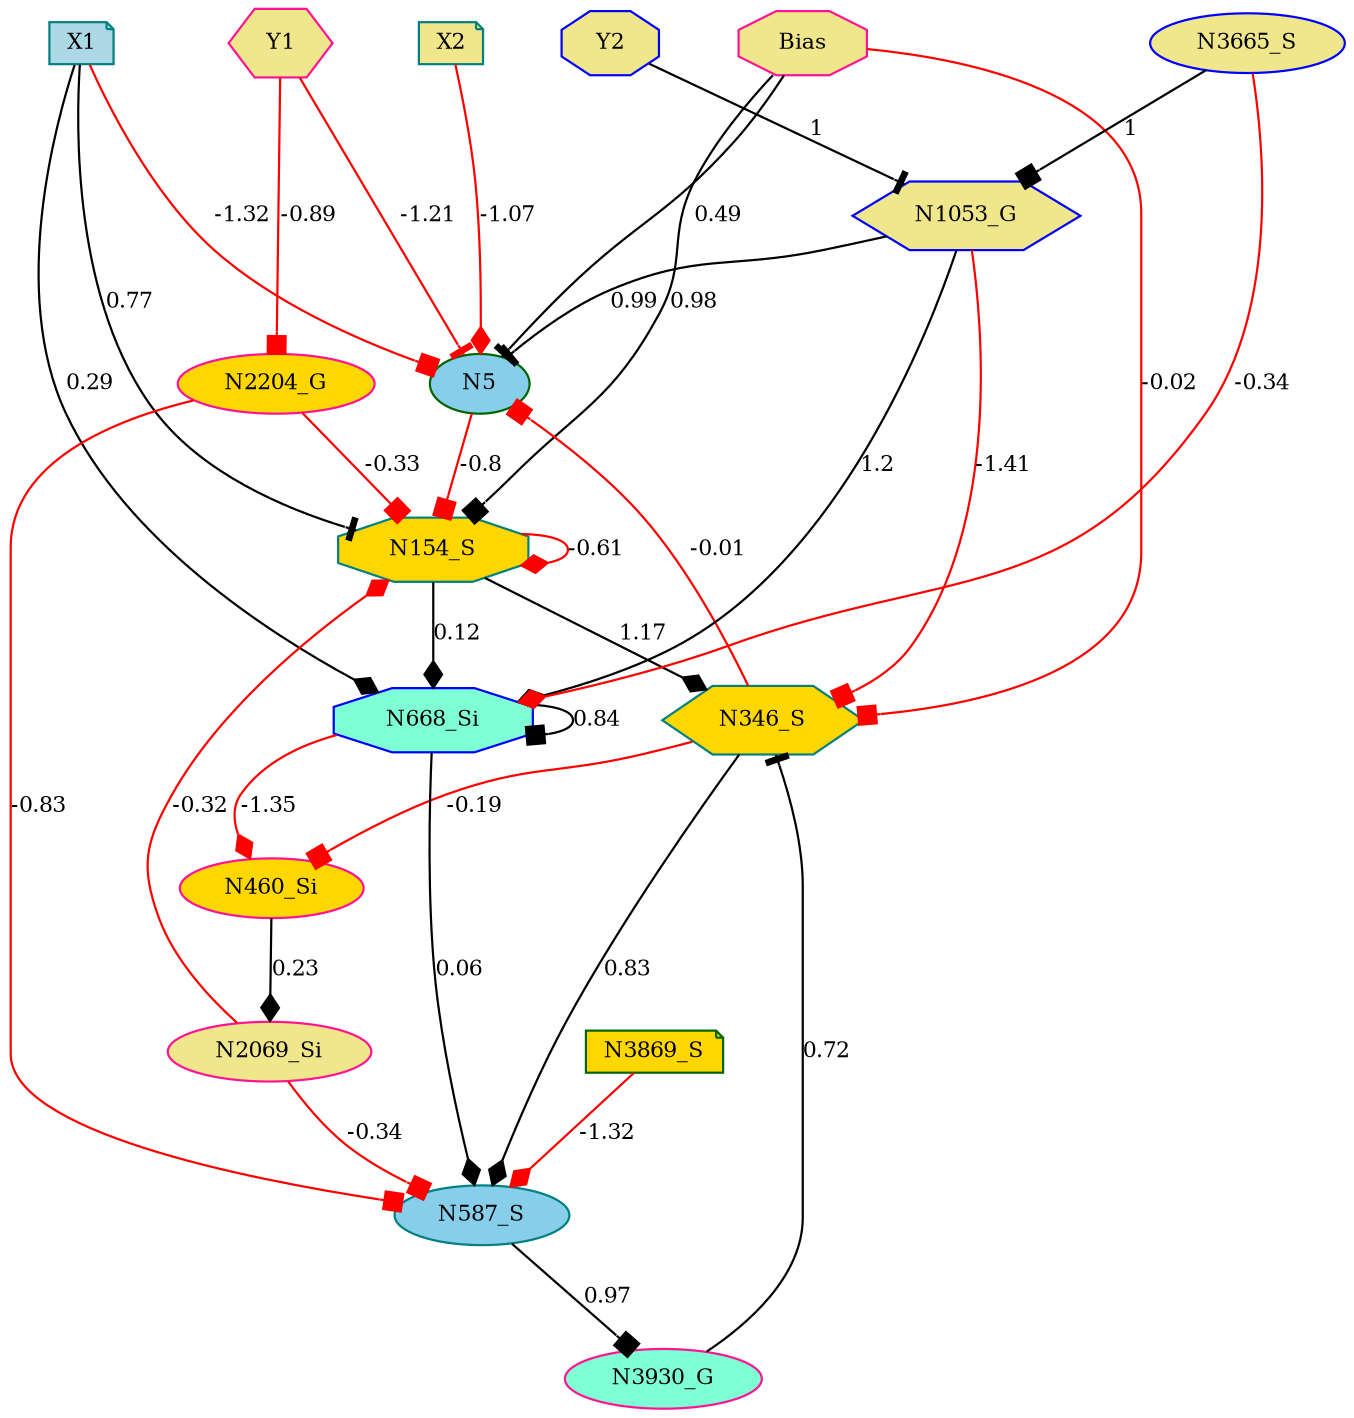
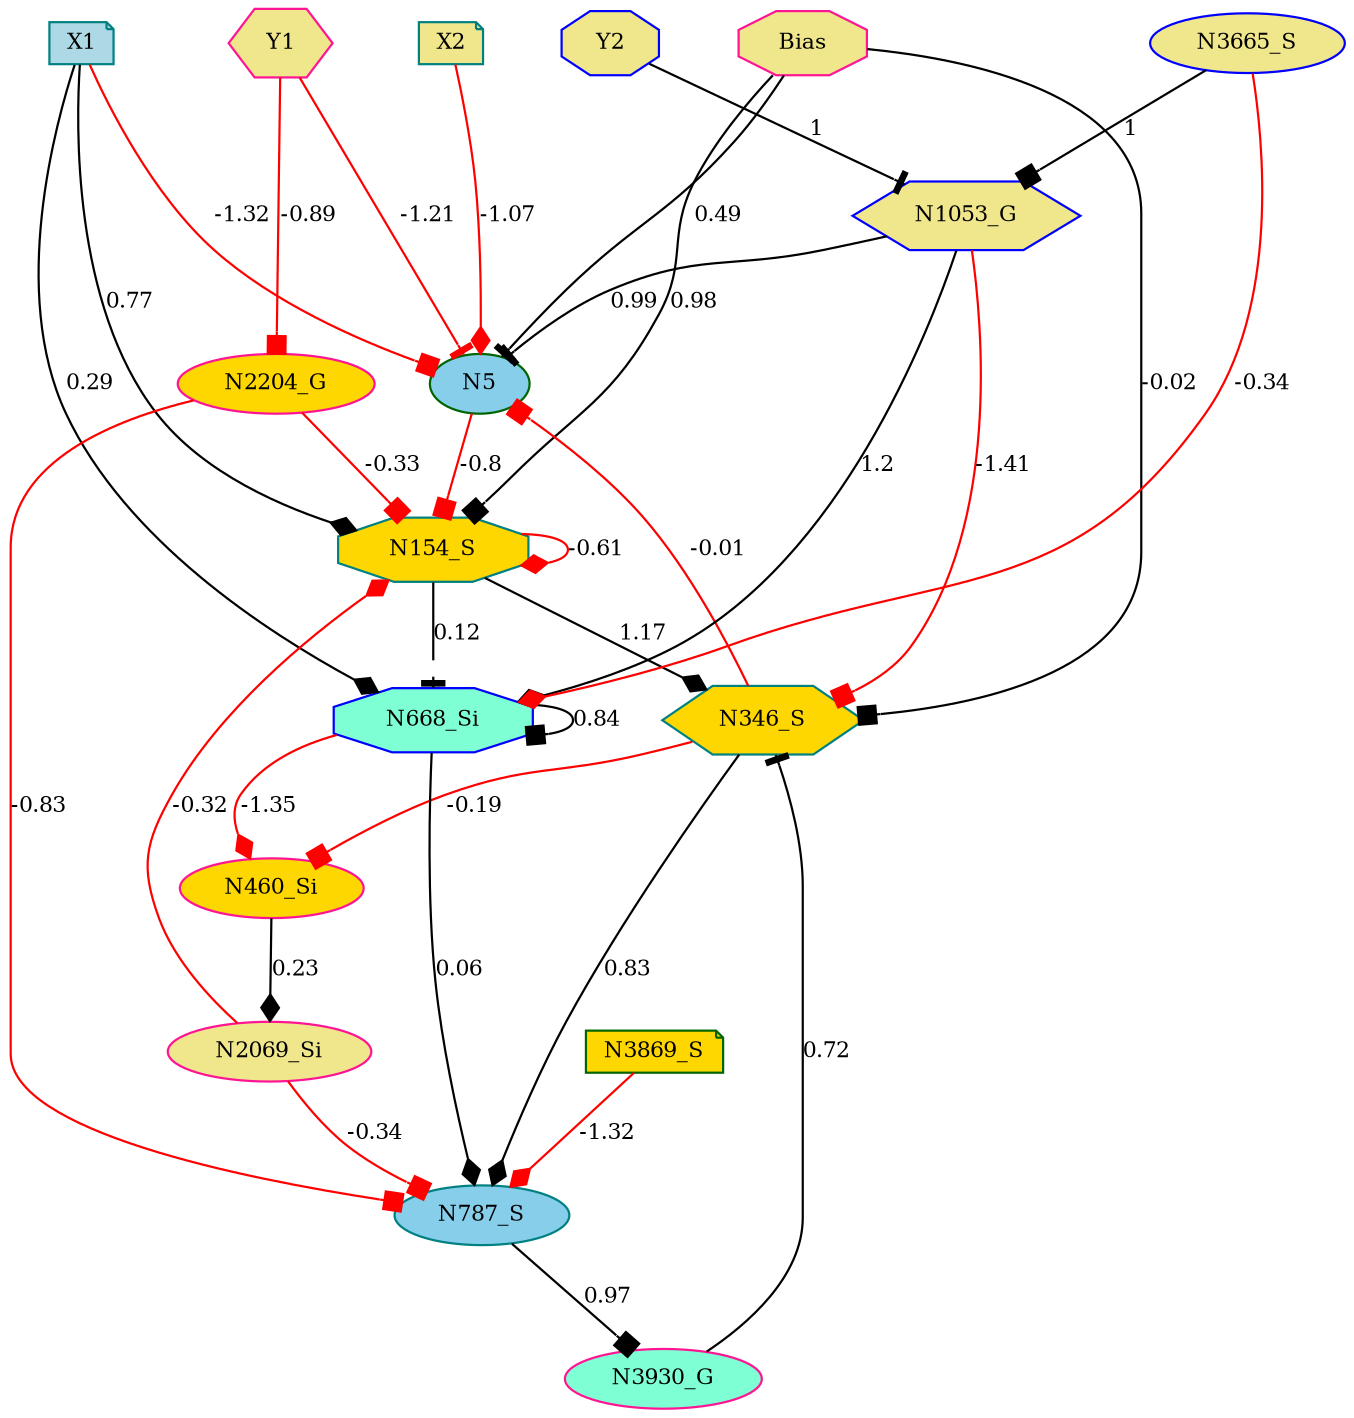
edge "X1" -> "N154_S": arrowhead tee -> diamond
edge "Bias" -> "N346_S": color red -> black
edge "N154_S" -> "N668_Si": arrowhead diamond -> tee
node "N587_S": label "N587_S" -> "N787_S"
